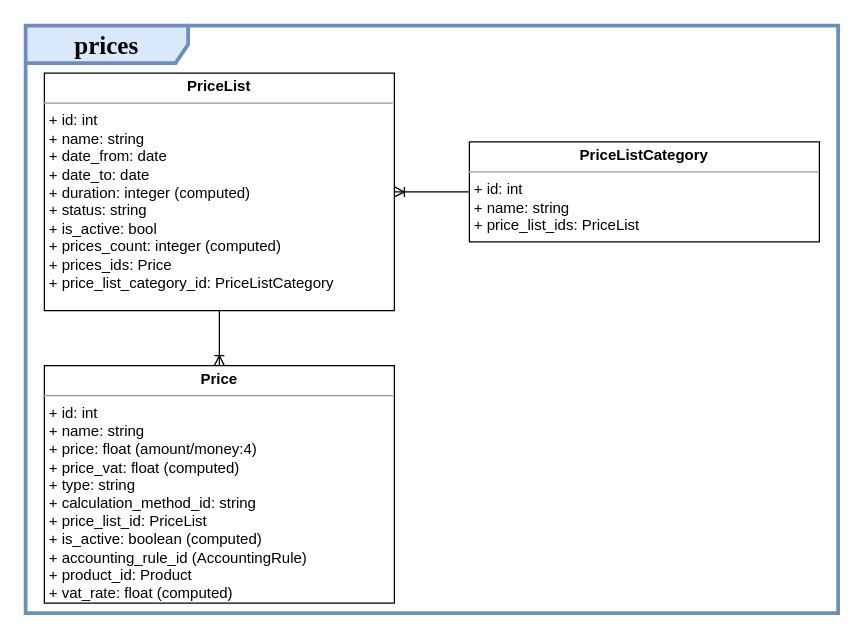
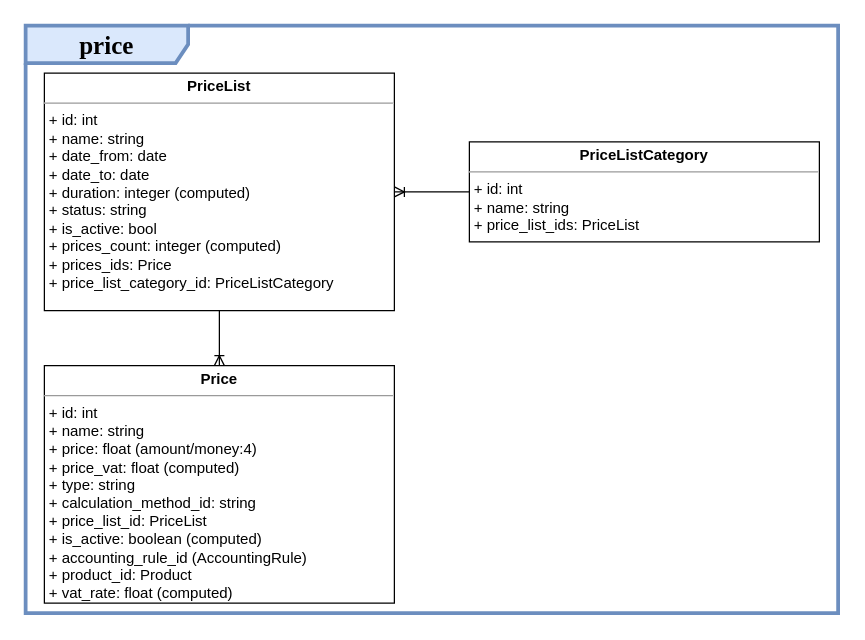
node "prices": label "prices" -> "price"
